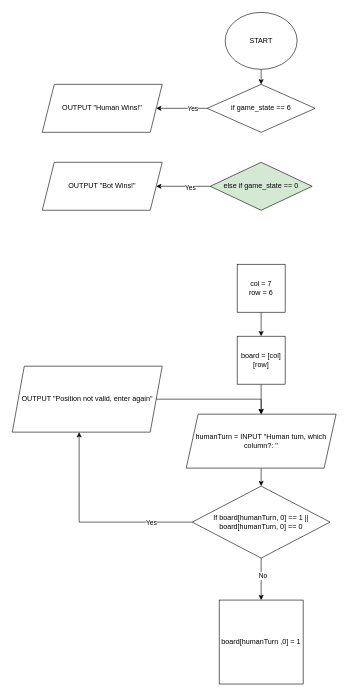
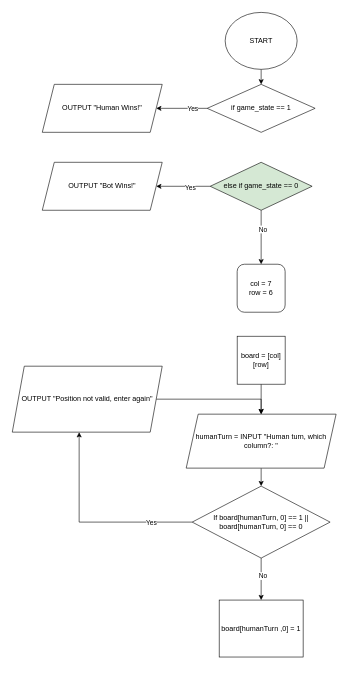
node "if game_state == 6": label "if game_state == 6" -> "if game_state == 1"
edge "else if game_state == 0" -> "col = 7 row = 6": added, label "No"
node "col = 7 row = 6": shape rectangle -> rounded rectangle
edge "col = 7 row = 6" -> "board = [col][row]": removed
node "board[humanTurn ,0] = 1": size 84x84 -> 84x57
